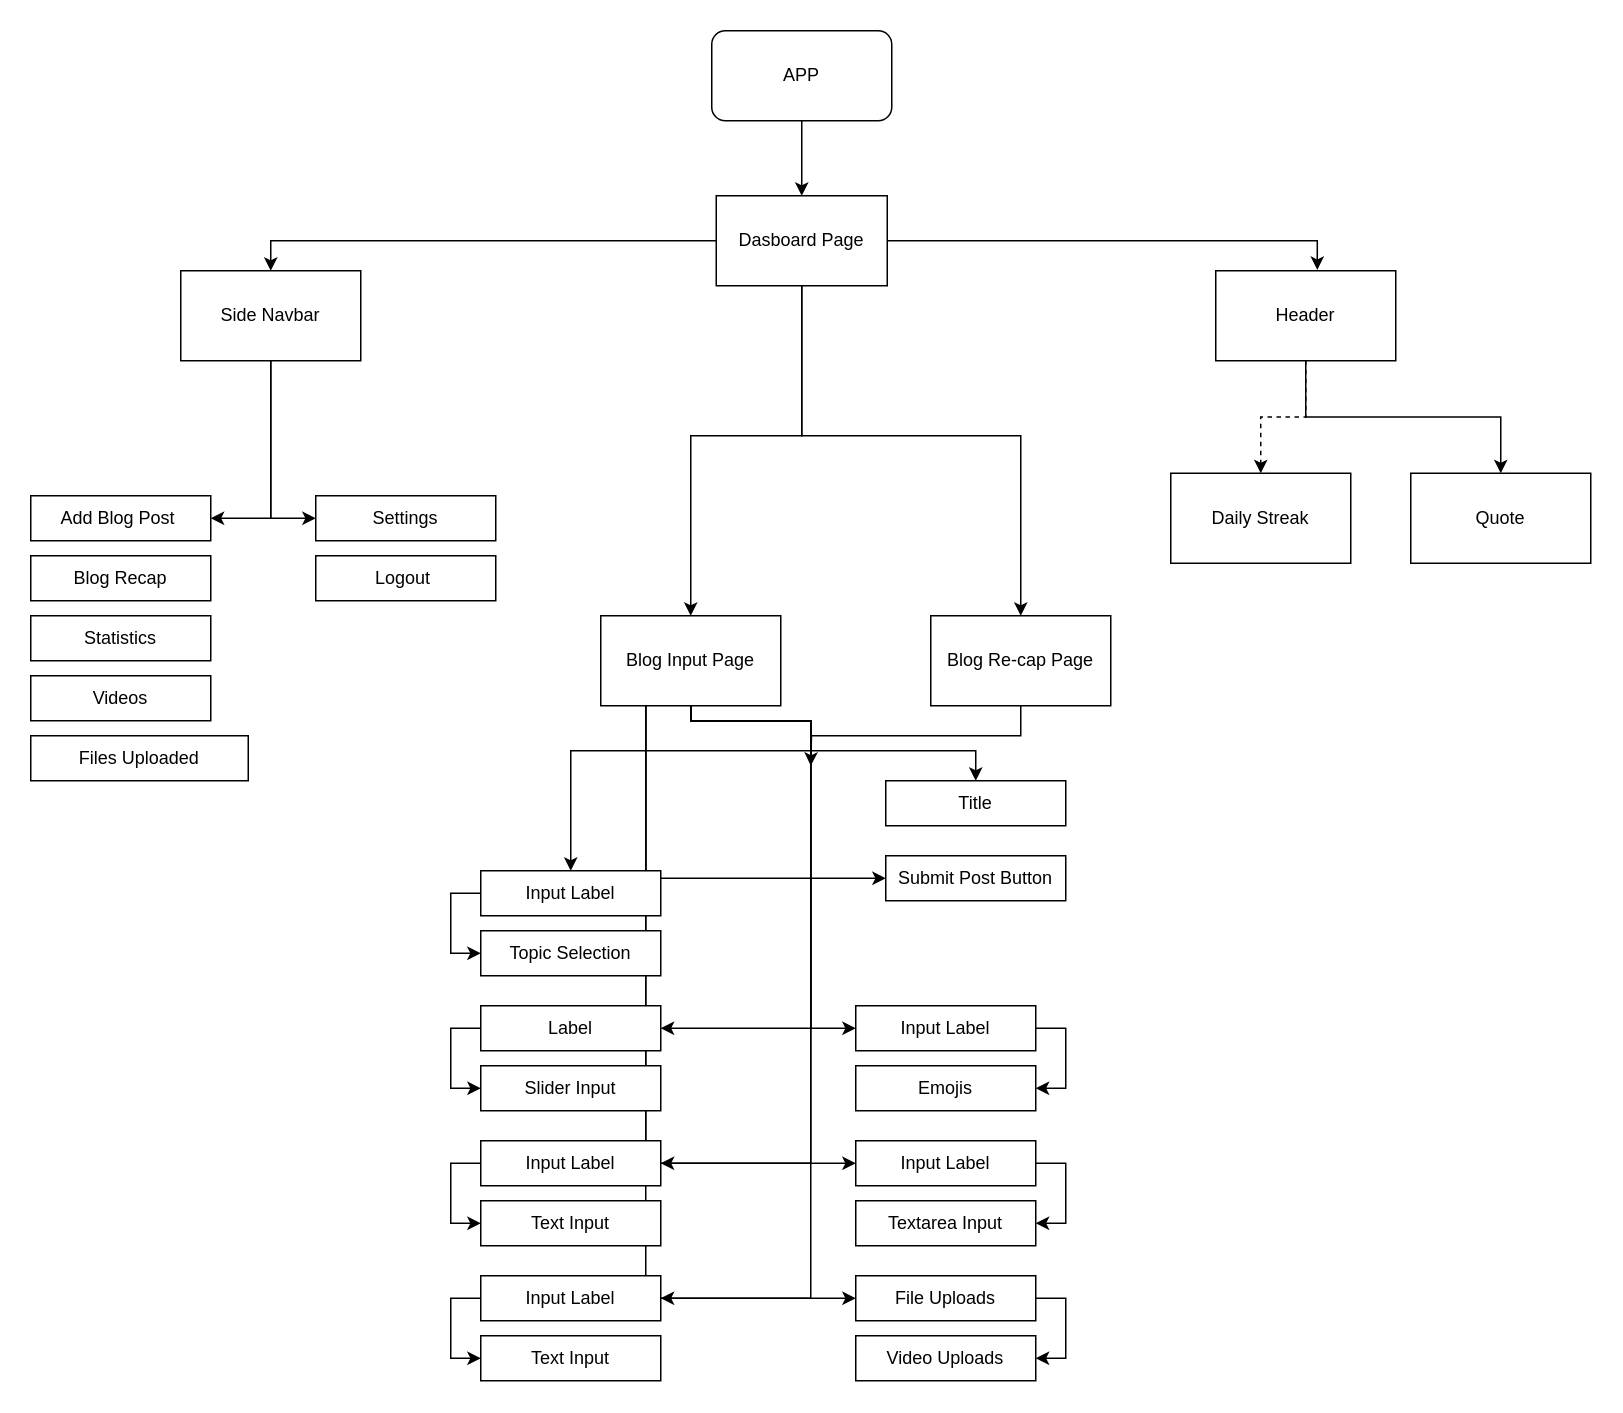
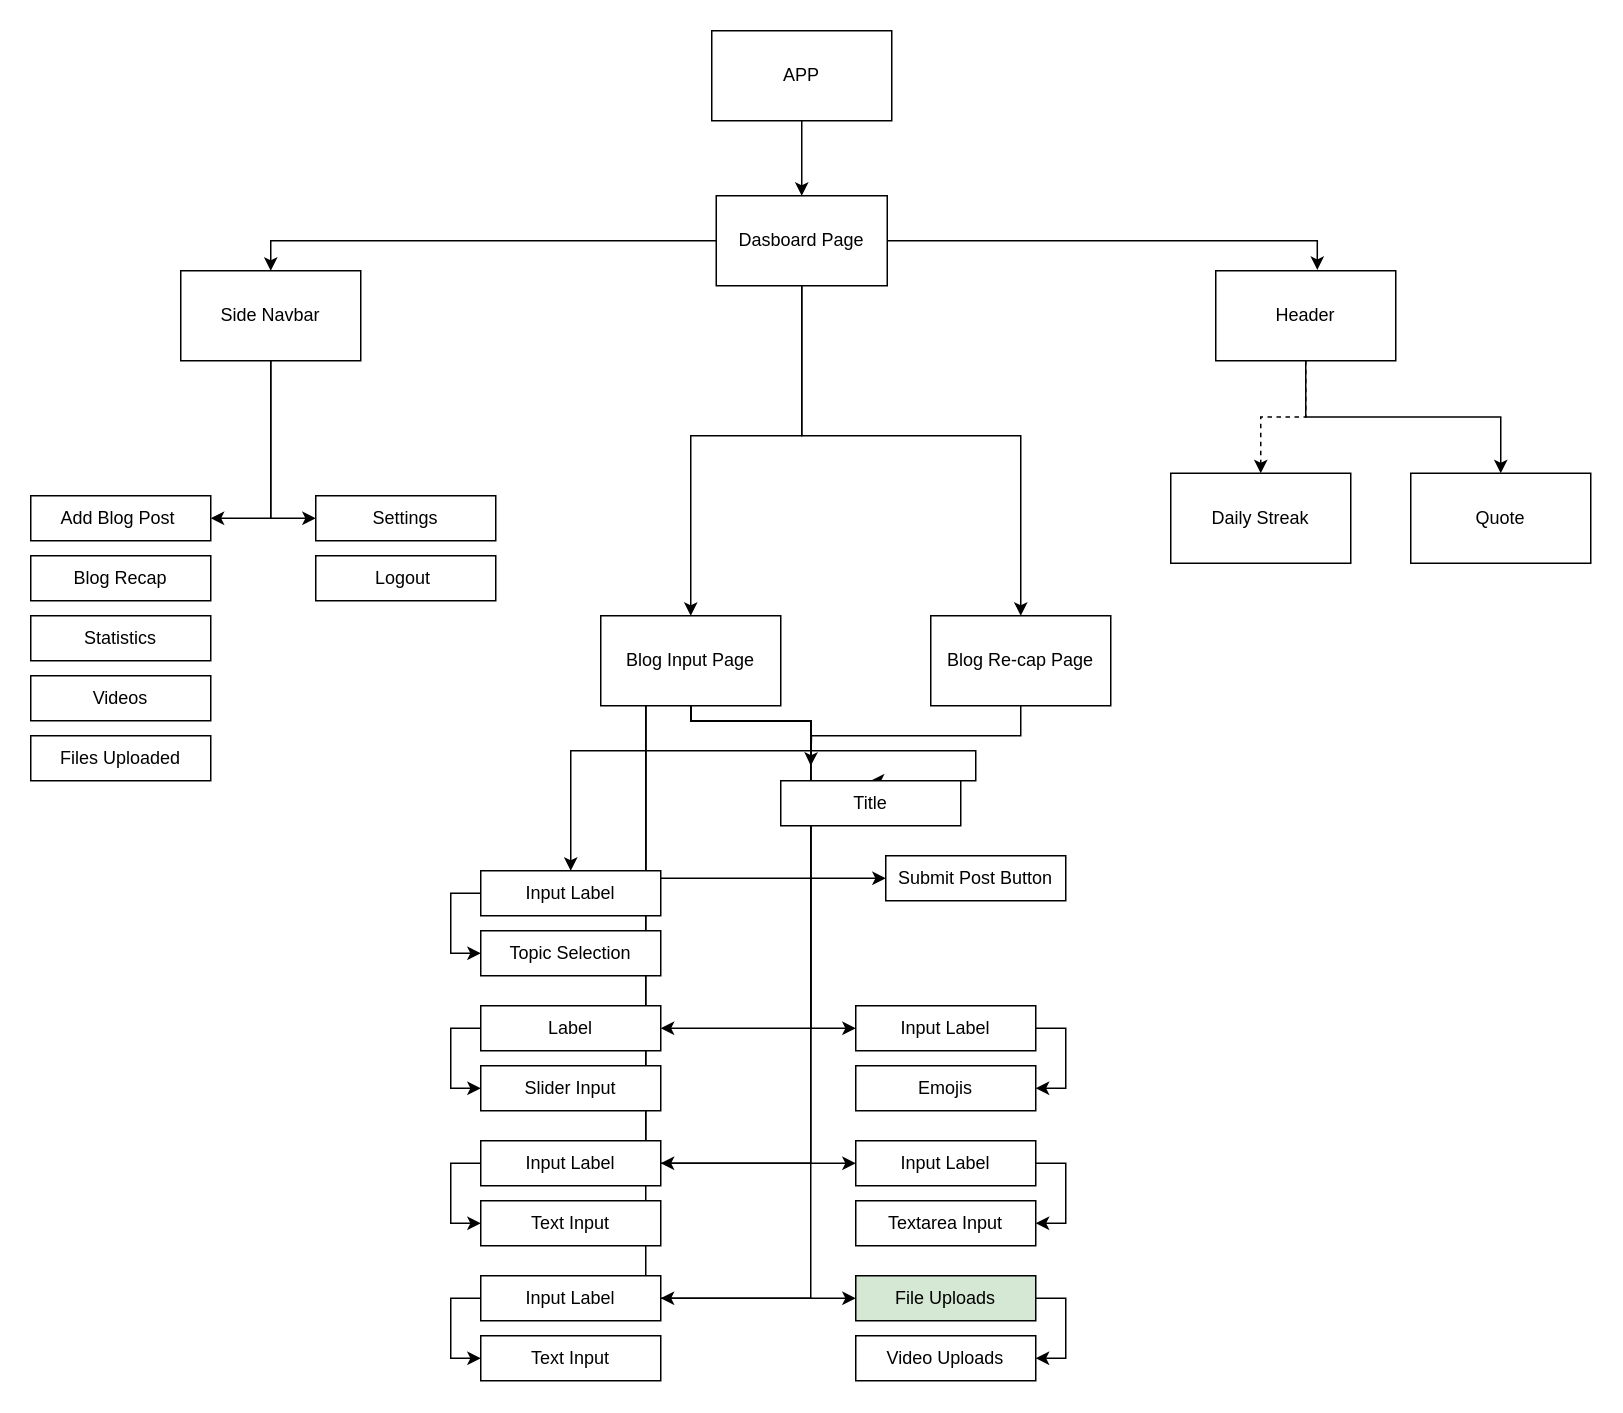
node "APP": shape rounded rectangle -> rectangle
node "Files Uploaded": size 218x45 -> 180x45
node "Title": moved (976, 803) -> (871, 803)
node "File Uploads": fillcolor #ffffff -> #d5e8d4
